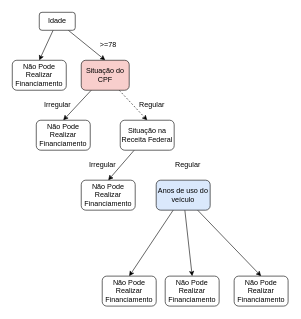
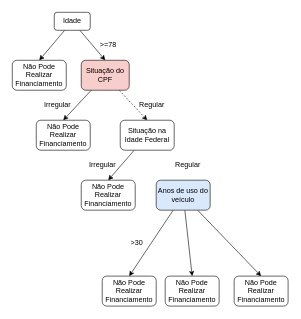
node "Idade": moved (57, 21) -> (72, 21)
node "Situação na Receita Federal": label "Situação na Receita Federal" -> "Situação na Idade Federal"
node ">30": added
